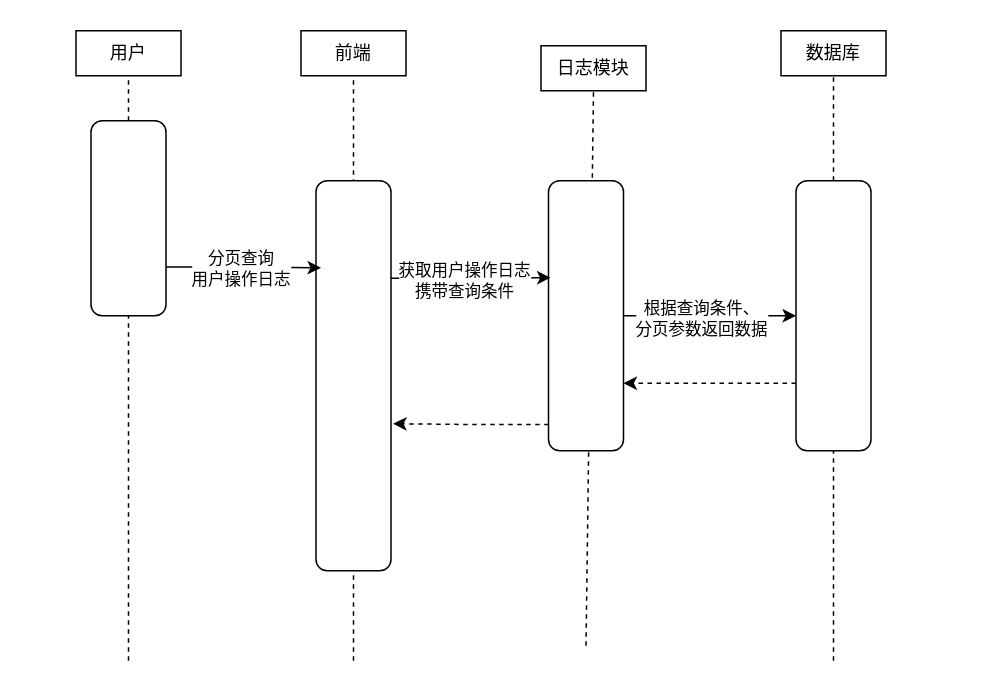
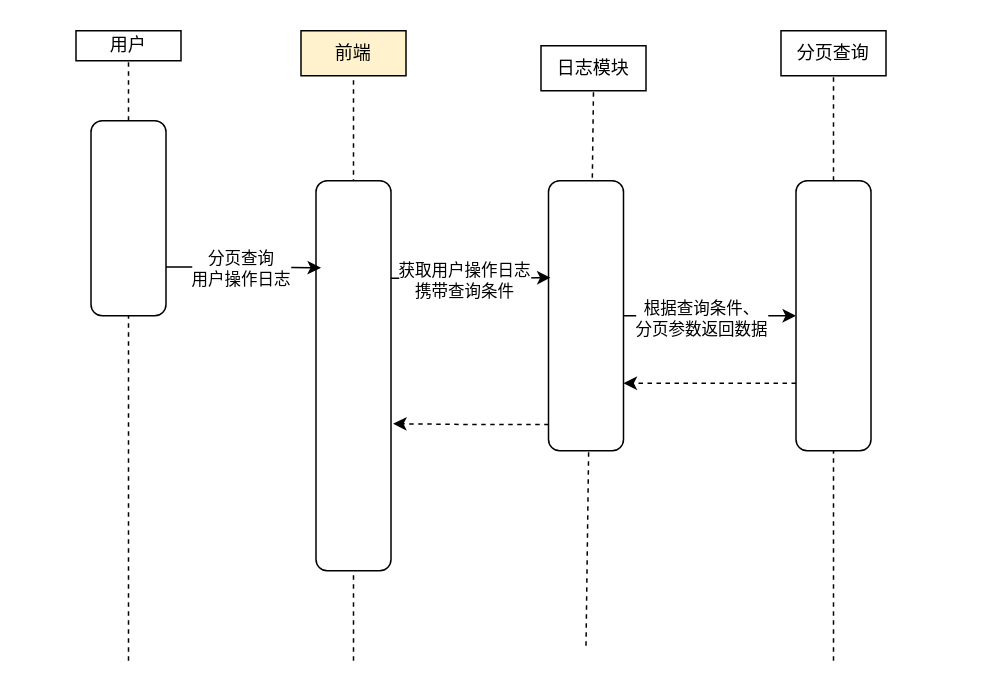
node "用户": size 105x45 -> 105x30
node "前端": fillcolor #ffffff -> #fff2cc
node "数据库": label "数据库" -> "分页查询"
